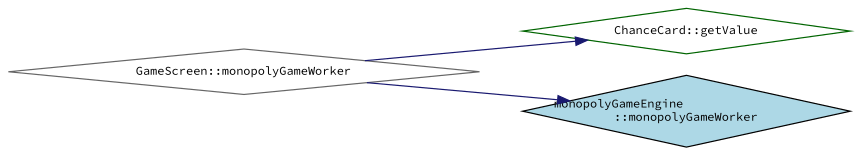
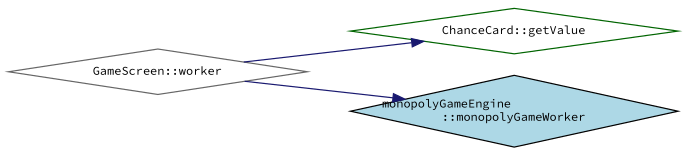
node "GameScreen::monopolyGameWorker": label "GameScreen::monopolyGameWorker" -> "GameScreen::worker"
